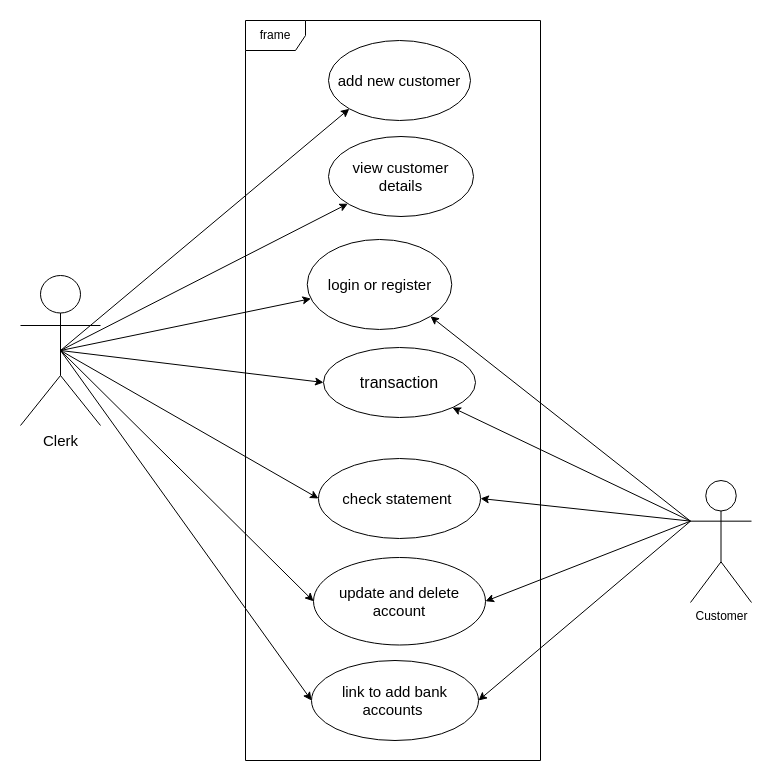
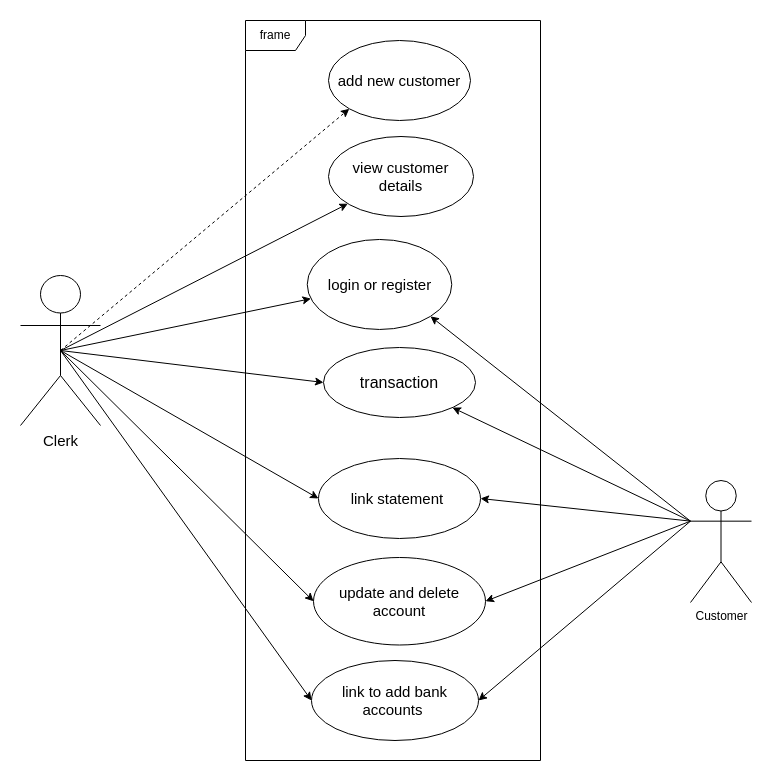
edge "Clerk" -> "add new customer": style solid -> dashed
node "check statement": label "check statement" -> "link statement"
